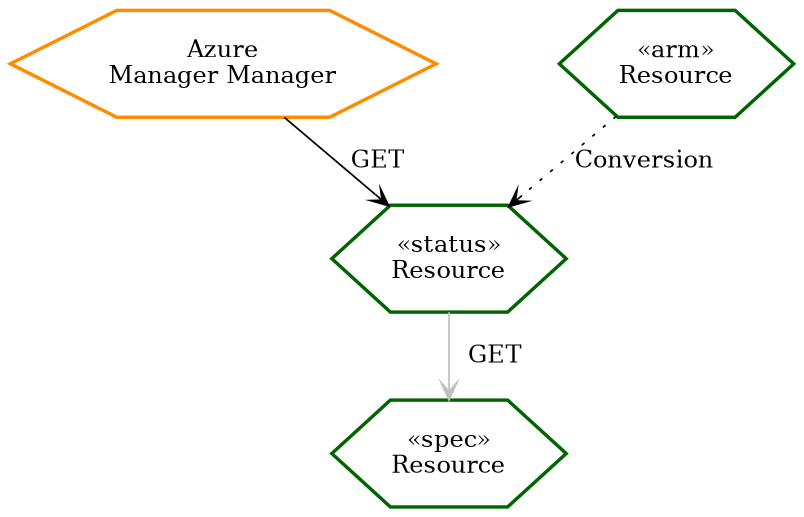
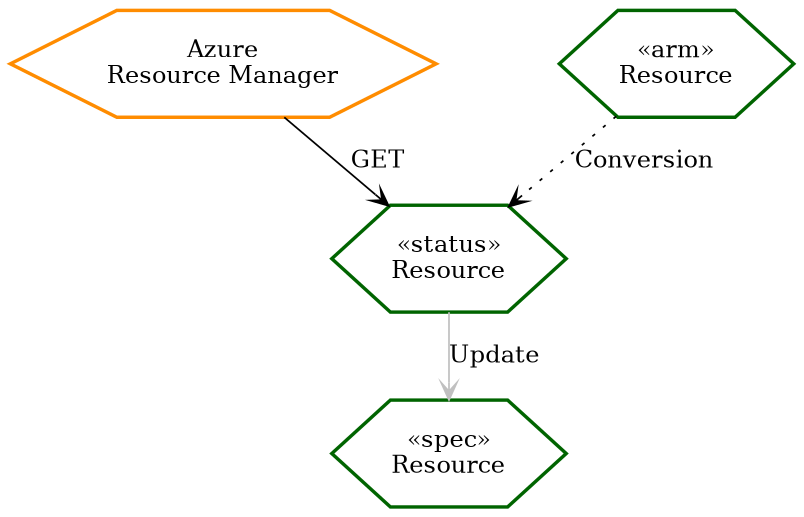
node "Azure Manager Manager": label "Azure Manager Manager" -> "Azure Resource Manager"
edge "«status» Resource" -- "«spec» Resource": label "GET" -> "Update"
